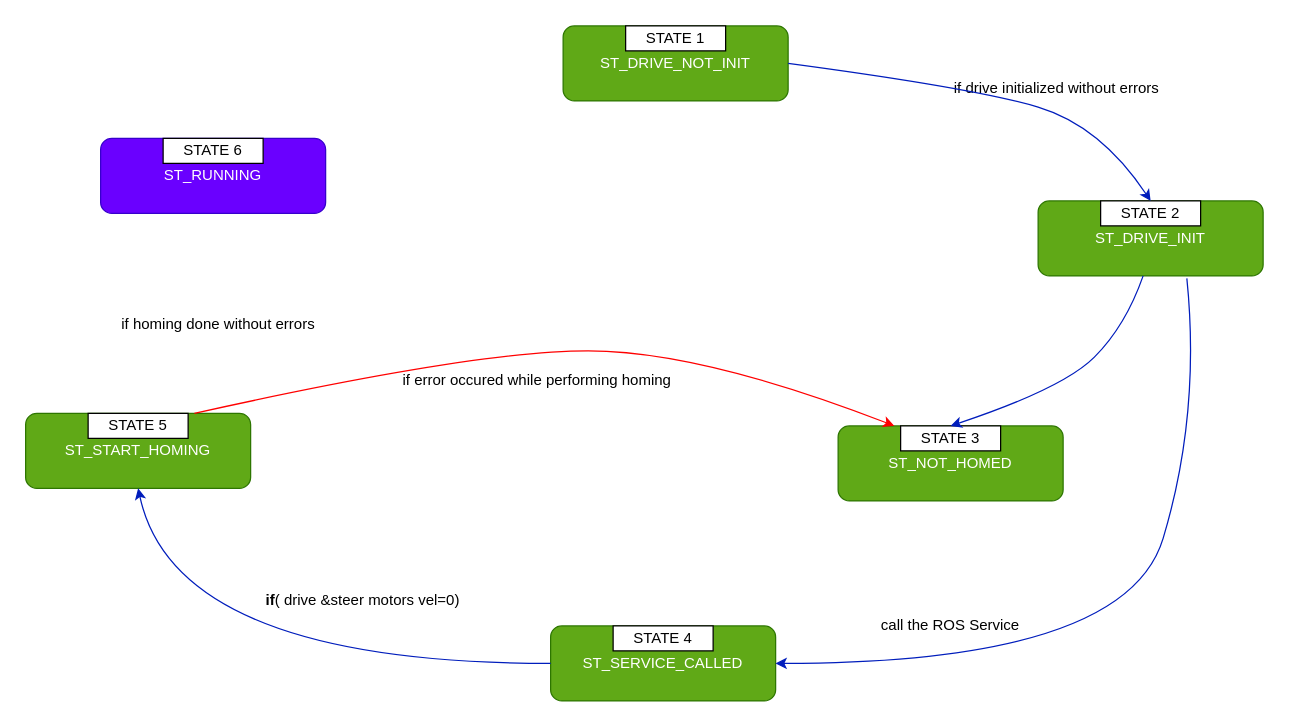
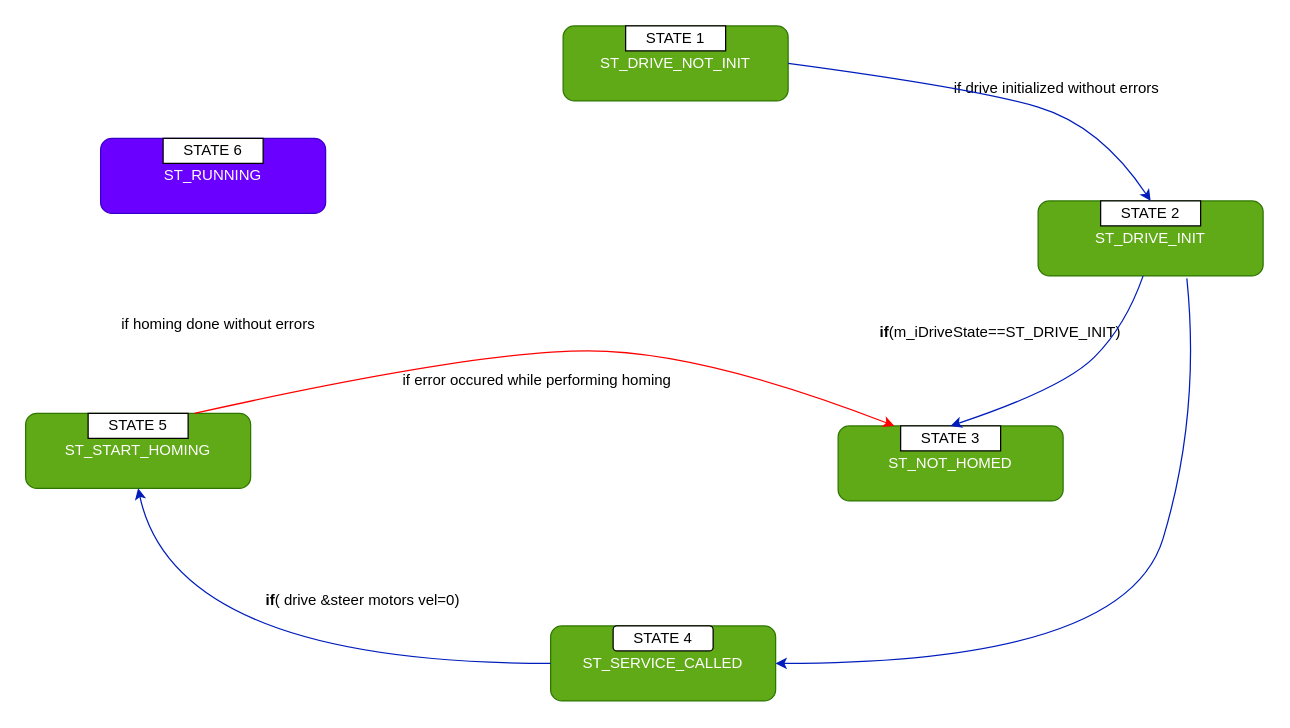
node "if(m_iDriveState==ST_DRIVE_INIT)": added
node "call the ROS Service": removed
node "STATE 4": shape rectangle -> rounded rectangle
